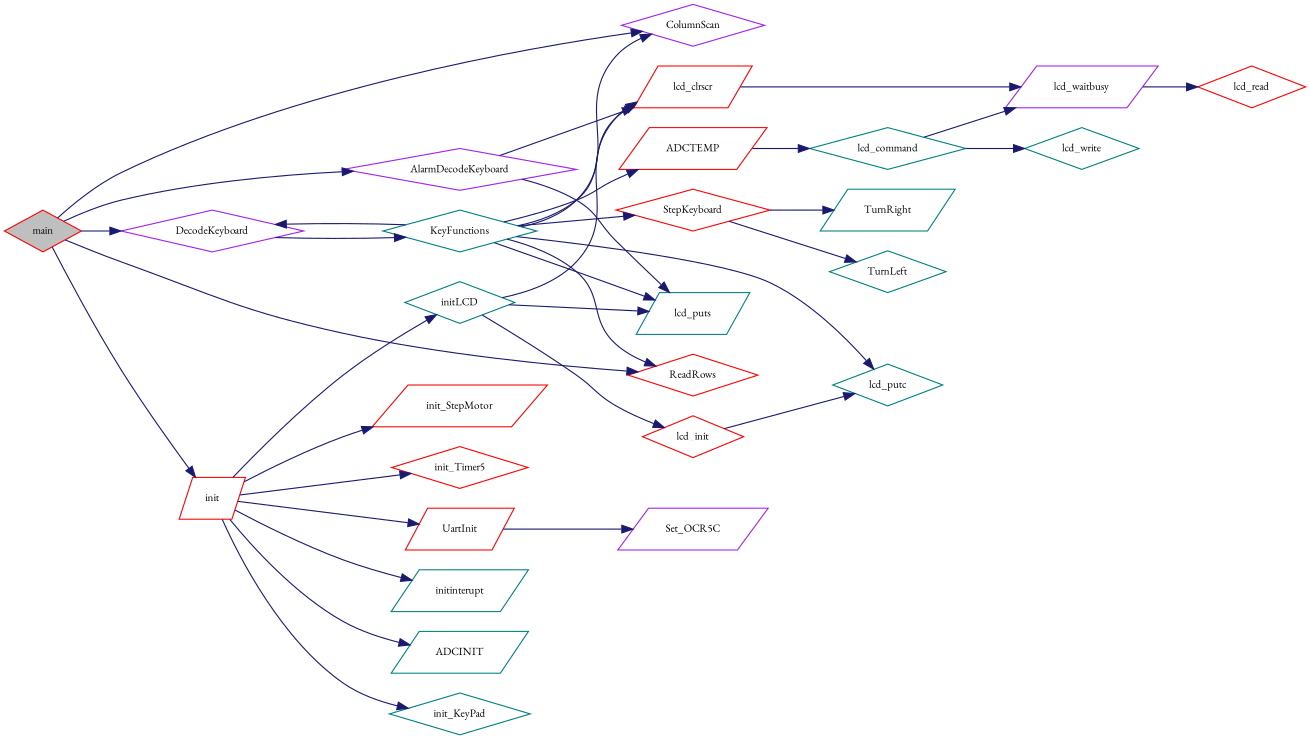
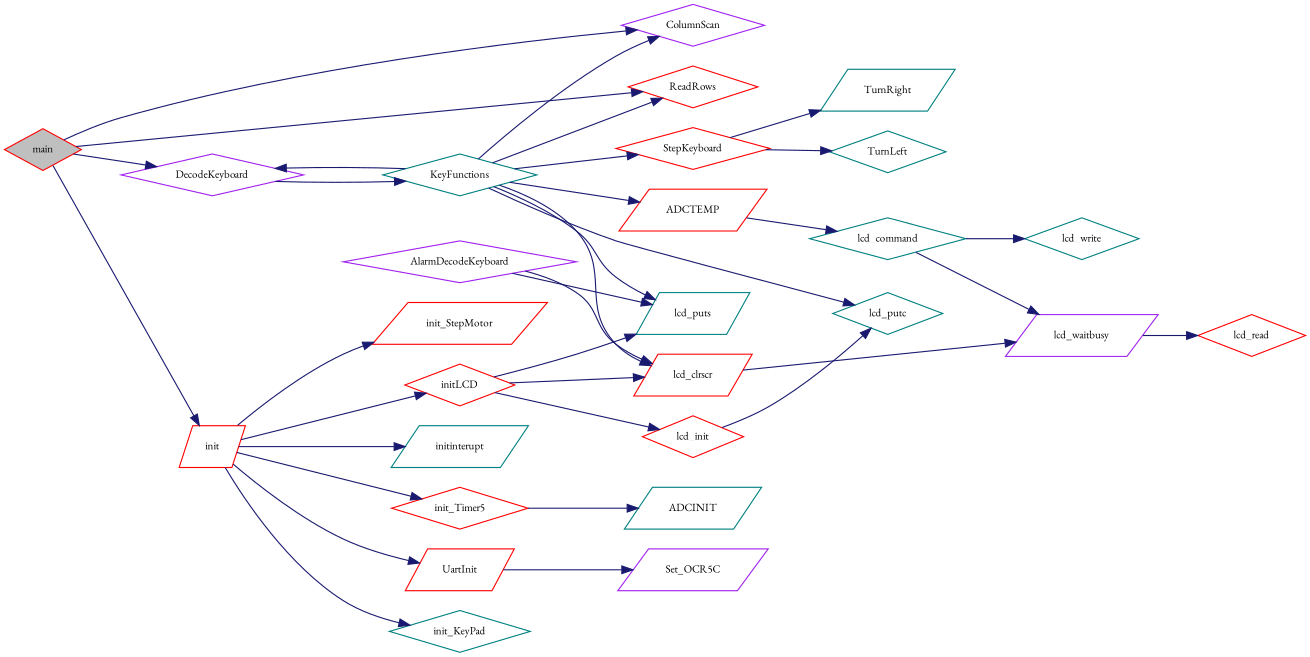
edge "main" -> "AlarmDecodeKeyboard": removed
node "initLCD": color teal -> red
edge "init" -> "ADCINIT": now "init_Timer5" -> "ADCINIT"
